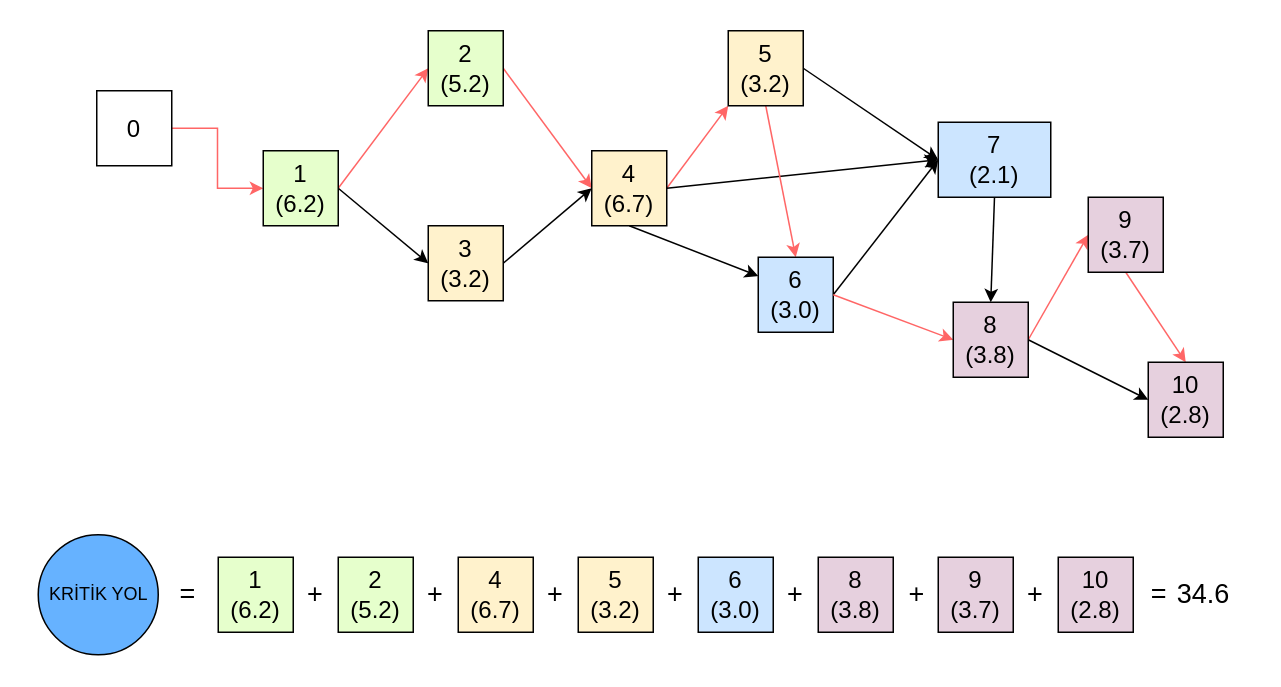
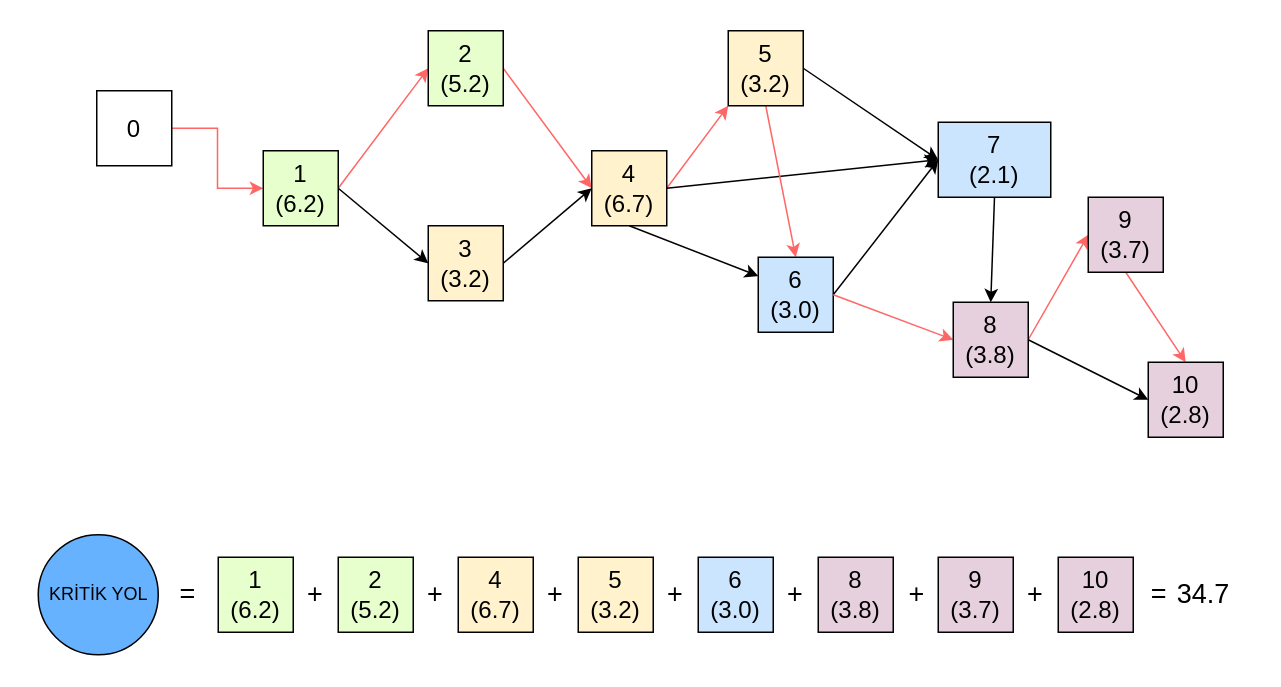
node "34.6": label "34.6" -> "34.7"
